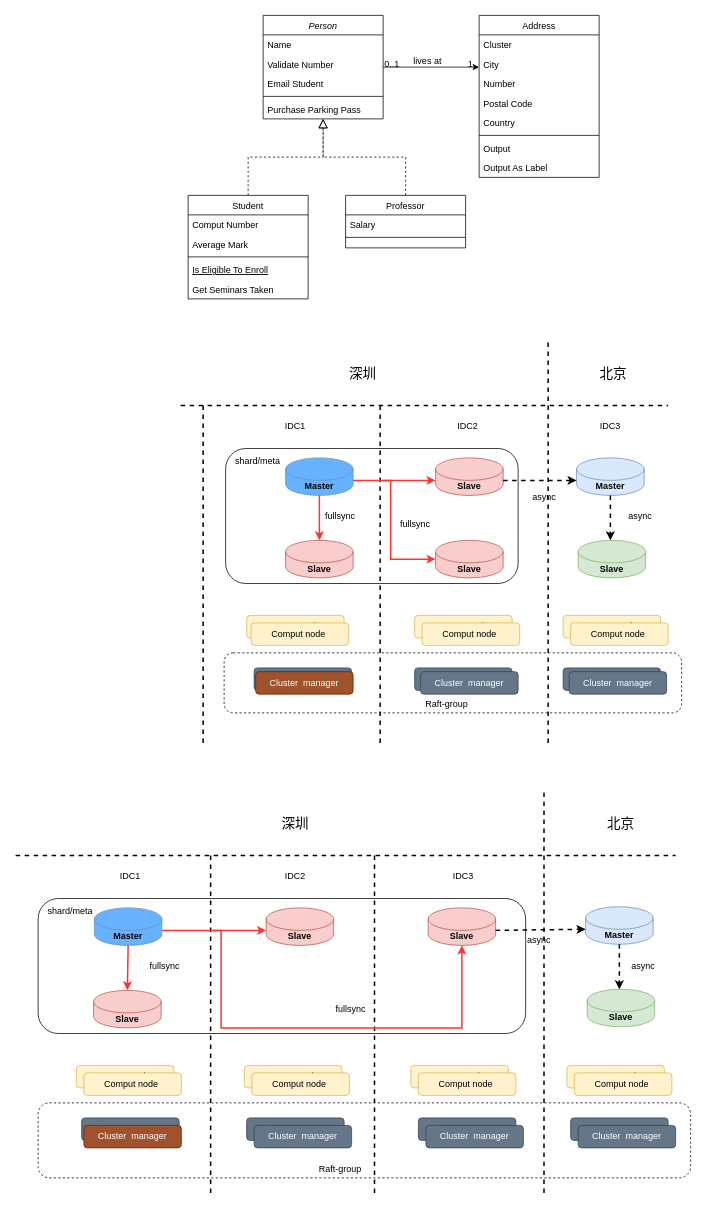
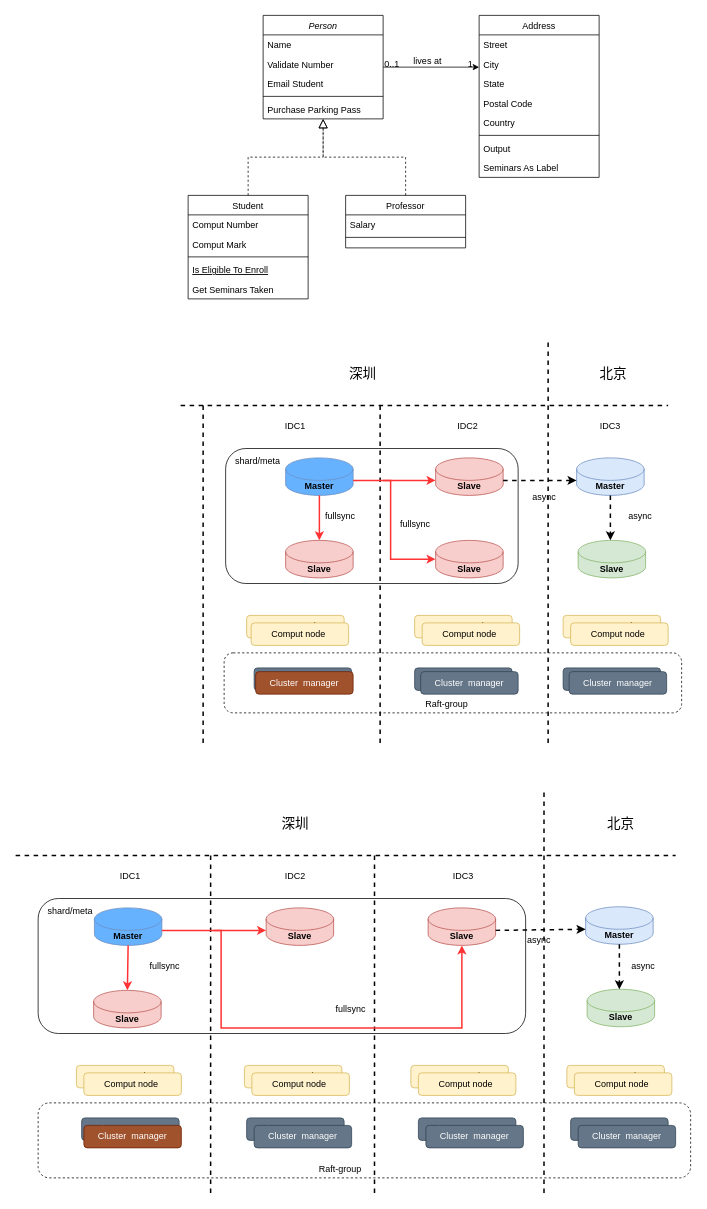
node "Cluster": label "Cluster" -> "Street"
node "Number": label "Number" -> "State"
node "Output As Label": label "Output As Label" -> "Seminars As Label"
node "Average Mark": label "Average Mark" -> "Comput Mark"
